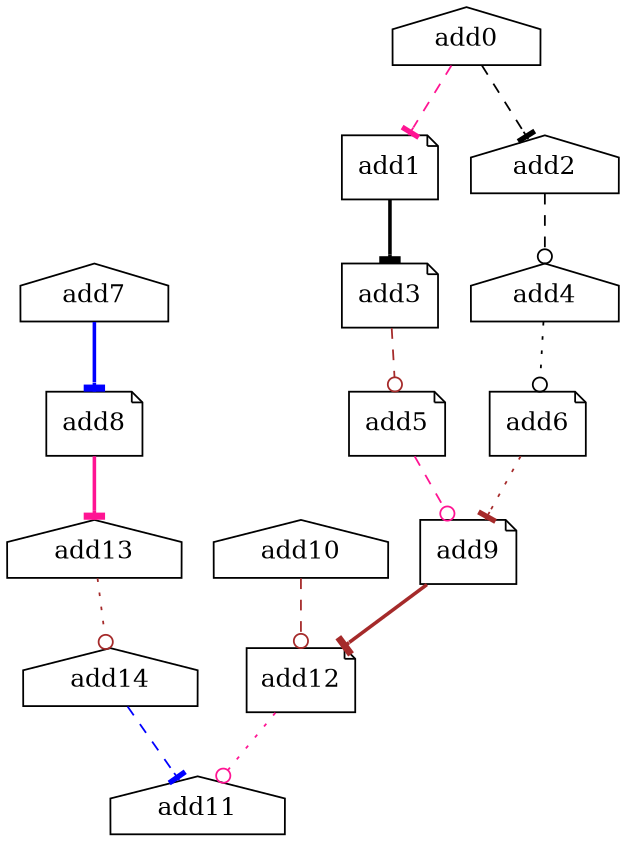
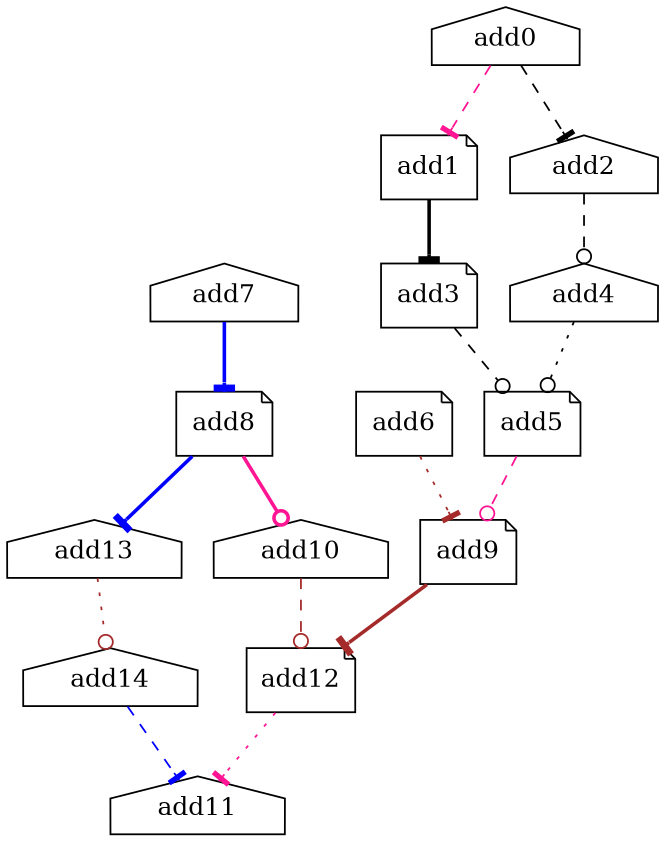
edge "add4" -> "add6": now "add4" -> "add5"
edge "add3" -> "add5": color brown -> black
edge "add8" -> "add13": color deeppink -> blue
edge "add8" -> "add10": added
edge "add12" -> "add11": arrowhead odot -> tee
